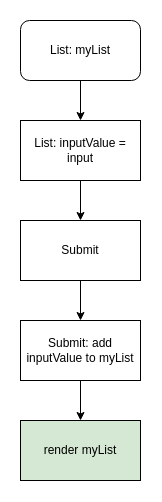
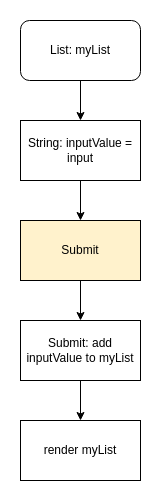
node "List: inputValue = input": label "List: inputValue = input" -> "String: inputValue = input"
node "Submit": fillcolor #ffffff -> #fff2cc
node "render myList": fillcolor #d5e8d4 -> #ffffff
